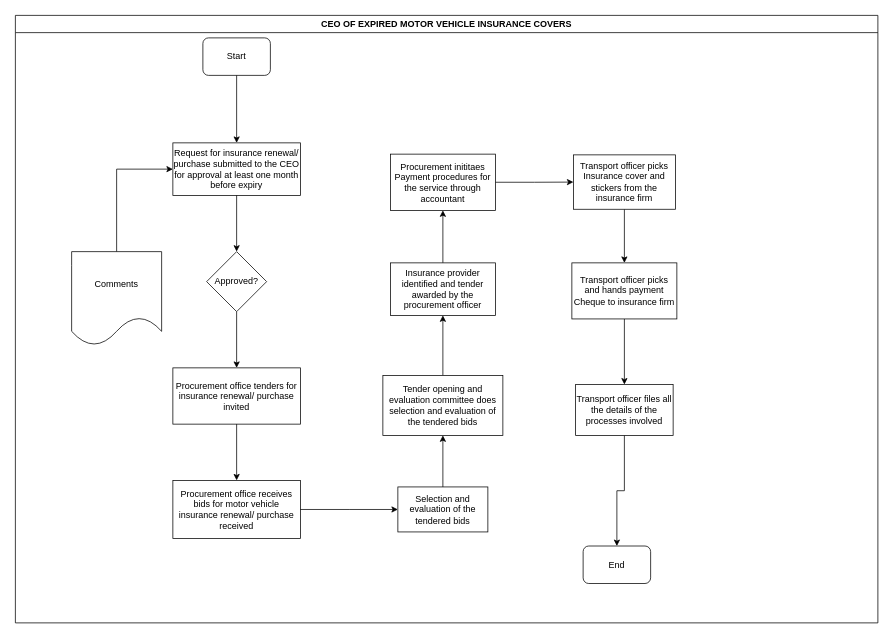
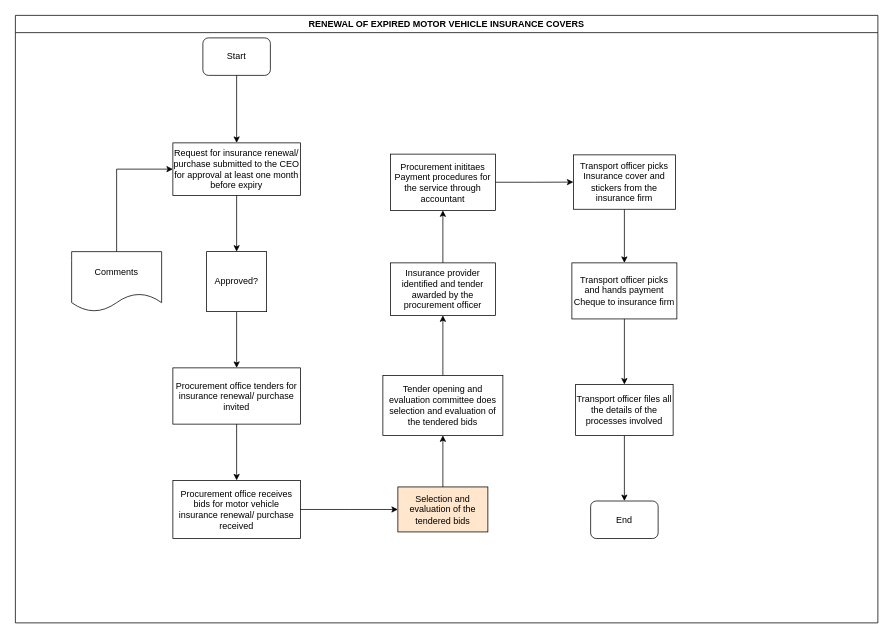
node "CEO OF EXPIRED MOTOR VEHICLE INSURANCE COVERS": label "CEO OF EXPIRED MOTOR VEHICLE INSURANCE COVERS" -> "RENEWAL OF EXPIRED MOTOR VEHICLE INSURANCE COVERS"
node "Approved?": shape diamond -> rectangle
node "Comments": size 90x94 -> 90x60
node "Selection and evaluation of the tendered bids": fillcolor #ffffff -> #ffe6cc
node "End": moved (617, 565) -> (624, 520)
